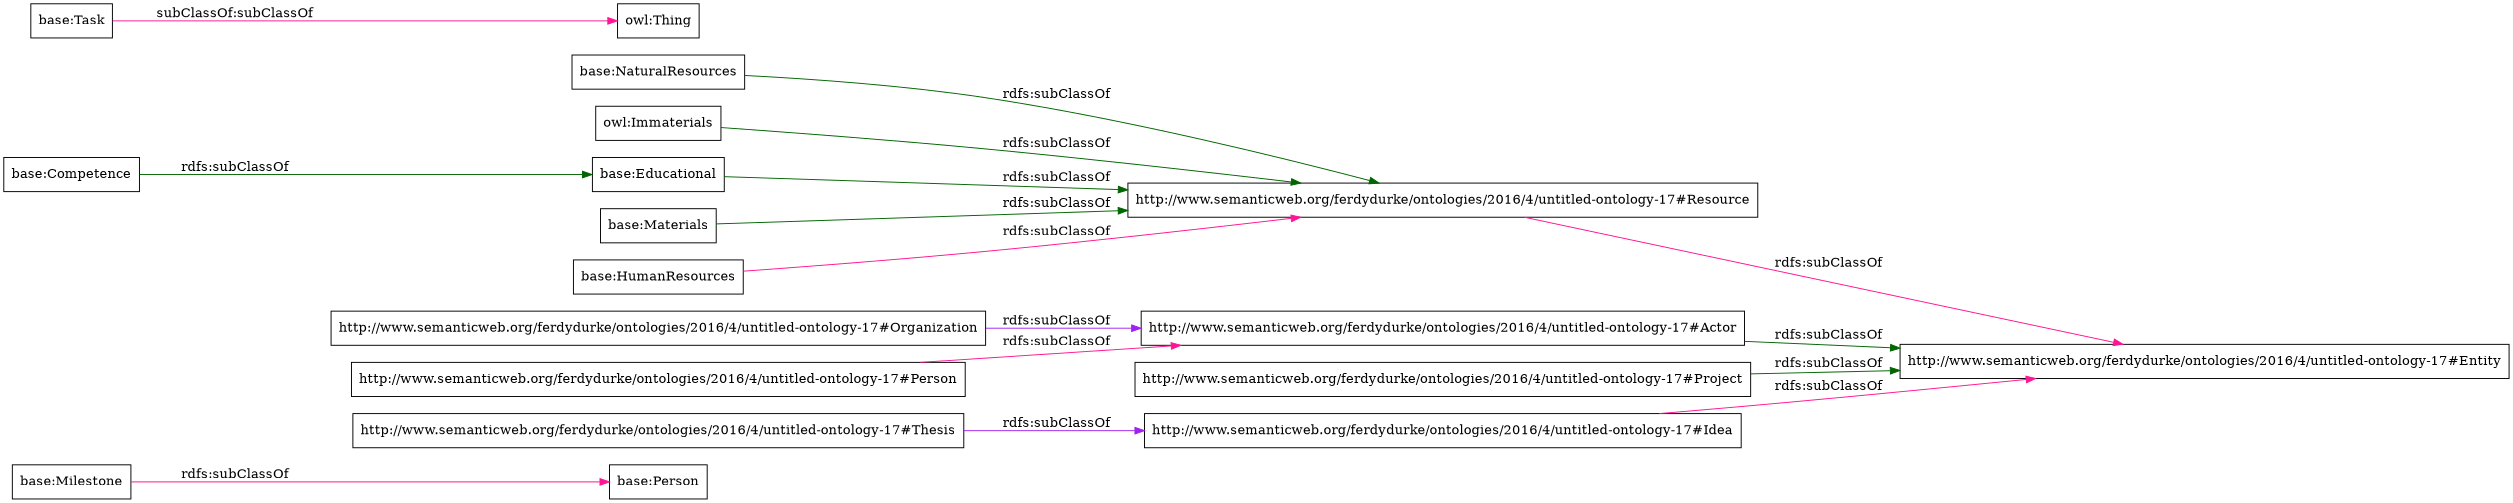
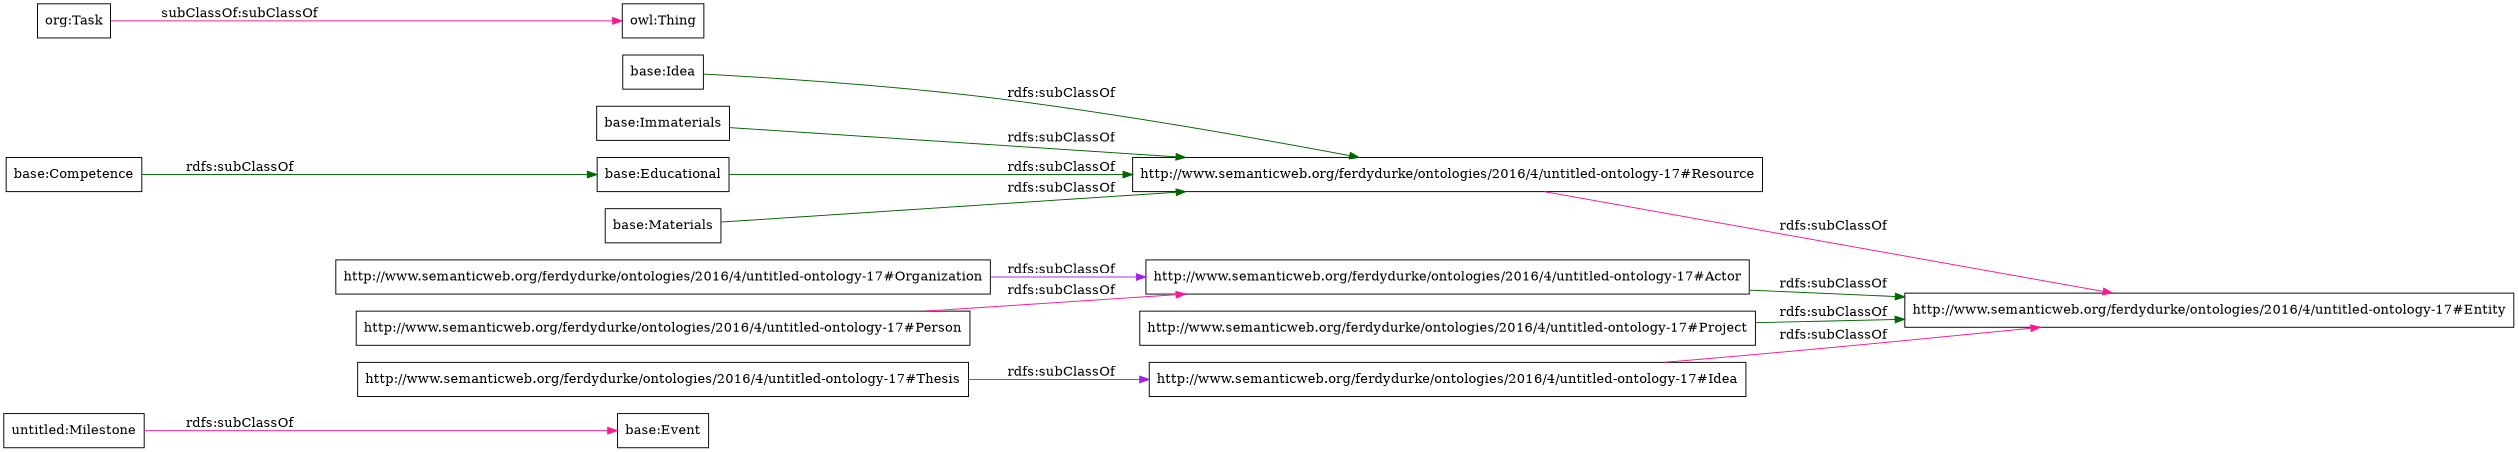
node "base:Task": label "base:Task" -> "org:Task"
node "base:NaturalResources": label "base:NaturalResources" -> "base:Idea"
node "owl:Immaterials": label "owl:Immaterials" -> "base:Immaterials"
node "base:HumanResources": removed
node "base:Milestone": label "base:Milestone" -> "untitled:Milestone"
node "base:Person": label "base:Person" -> "base:Event"
